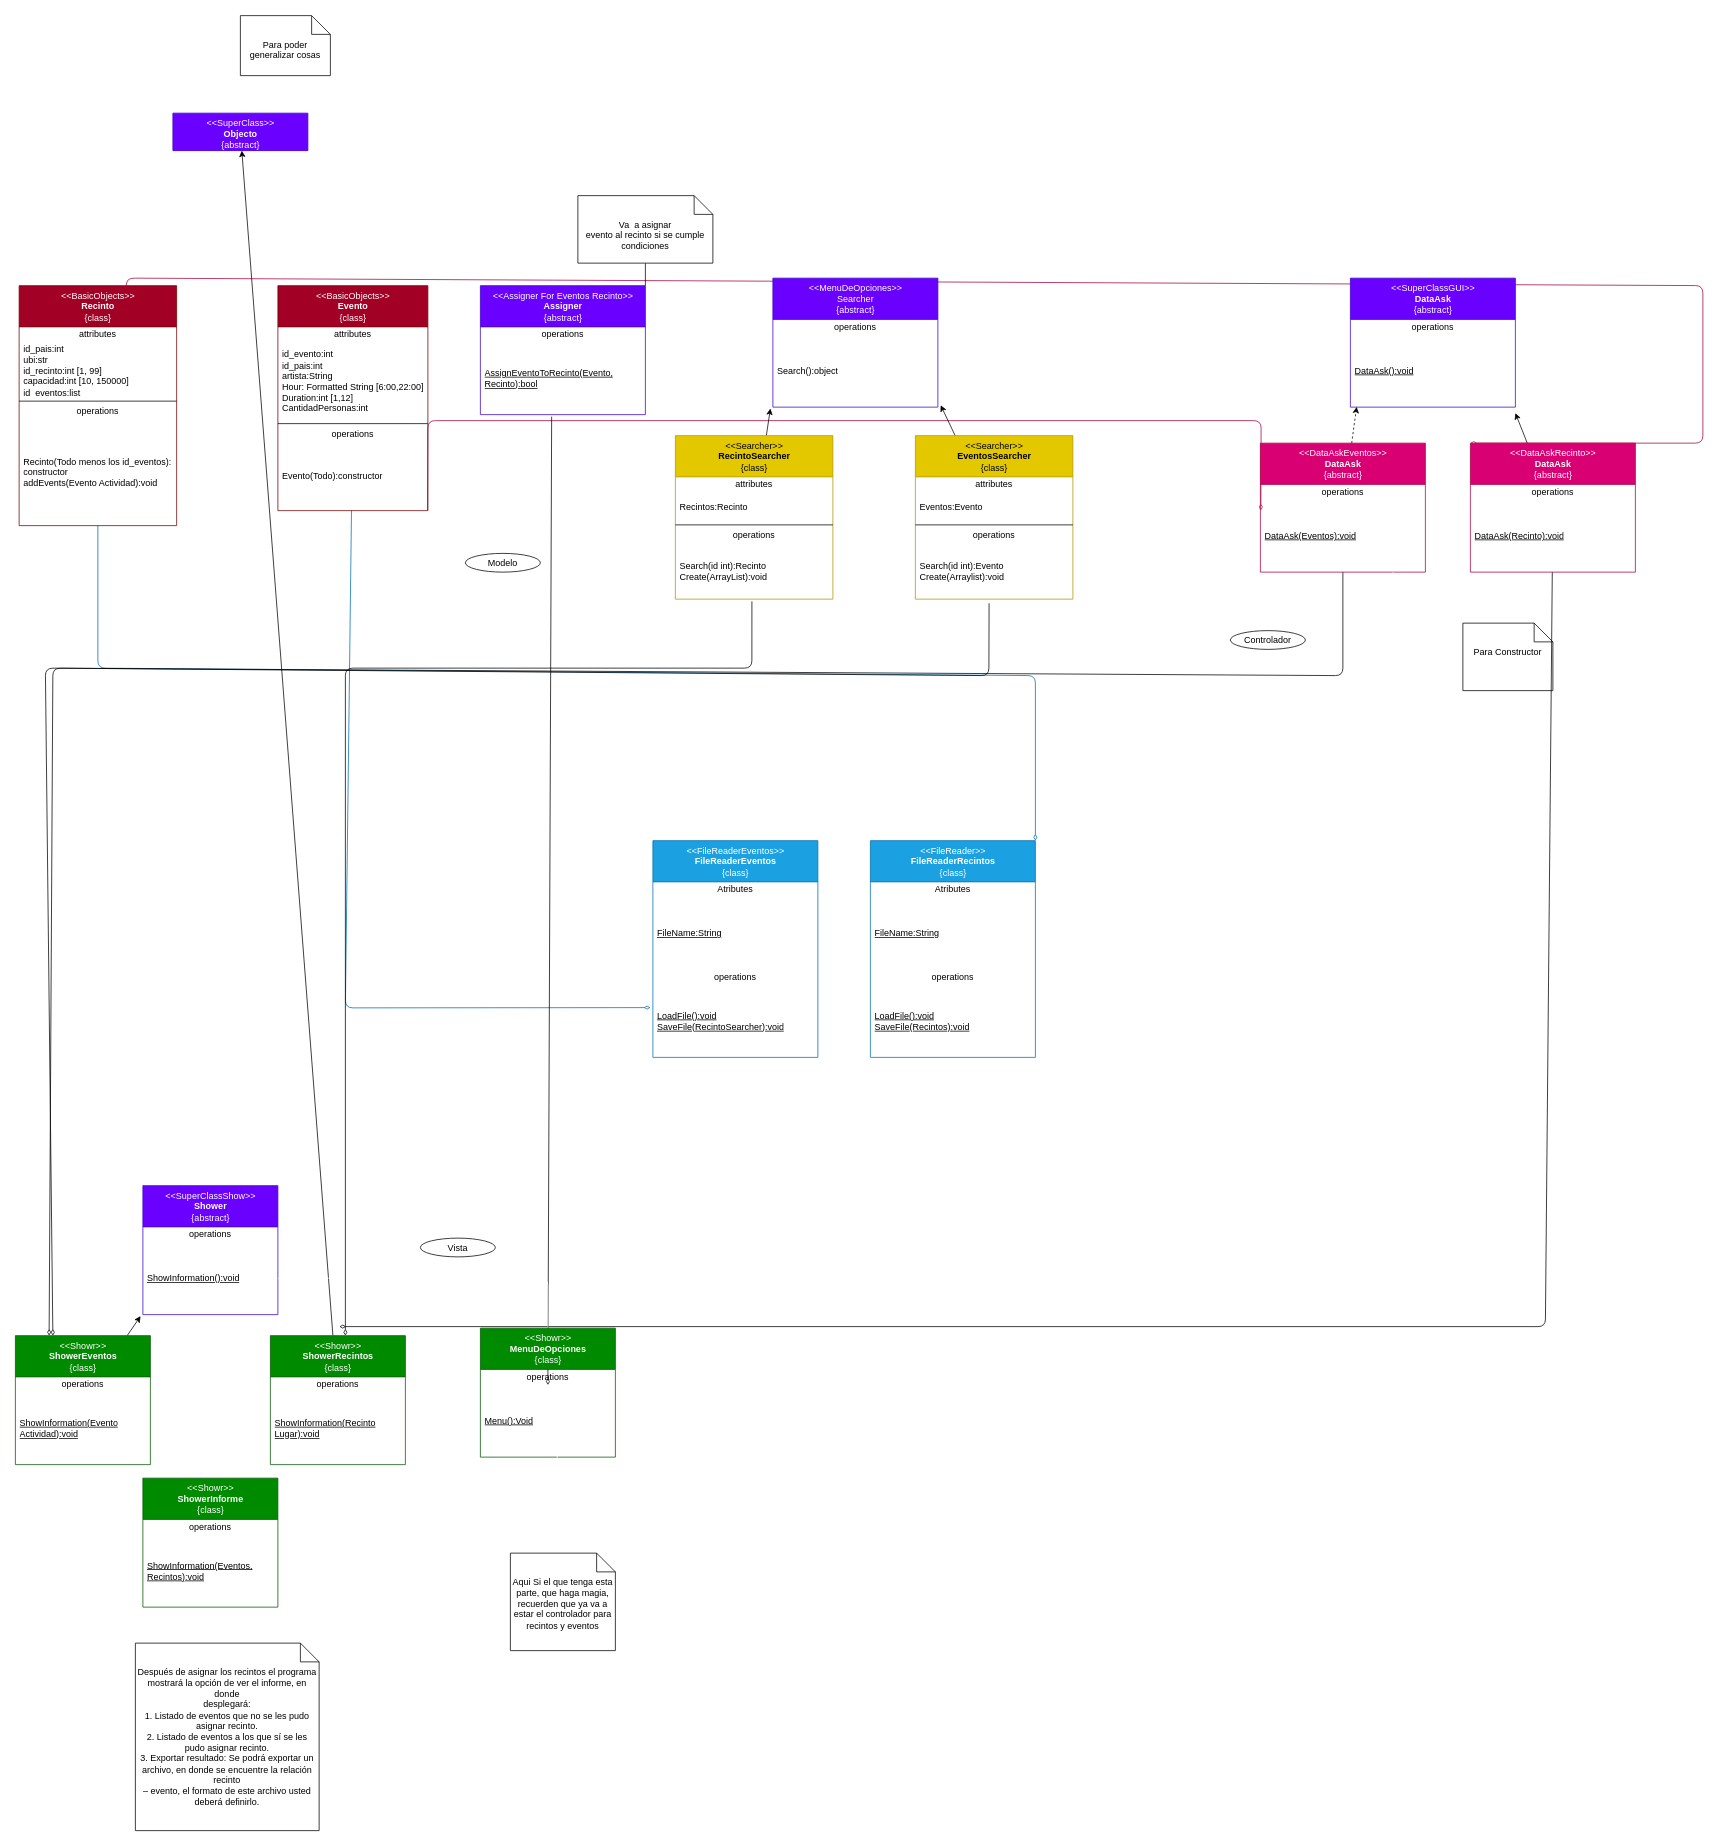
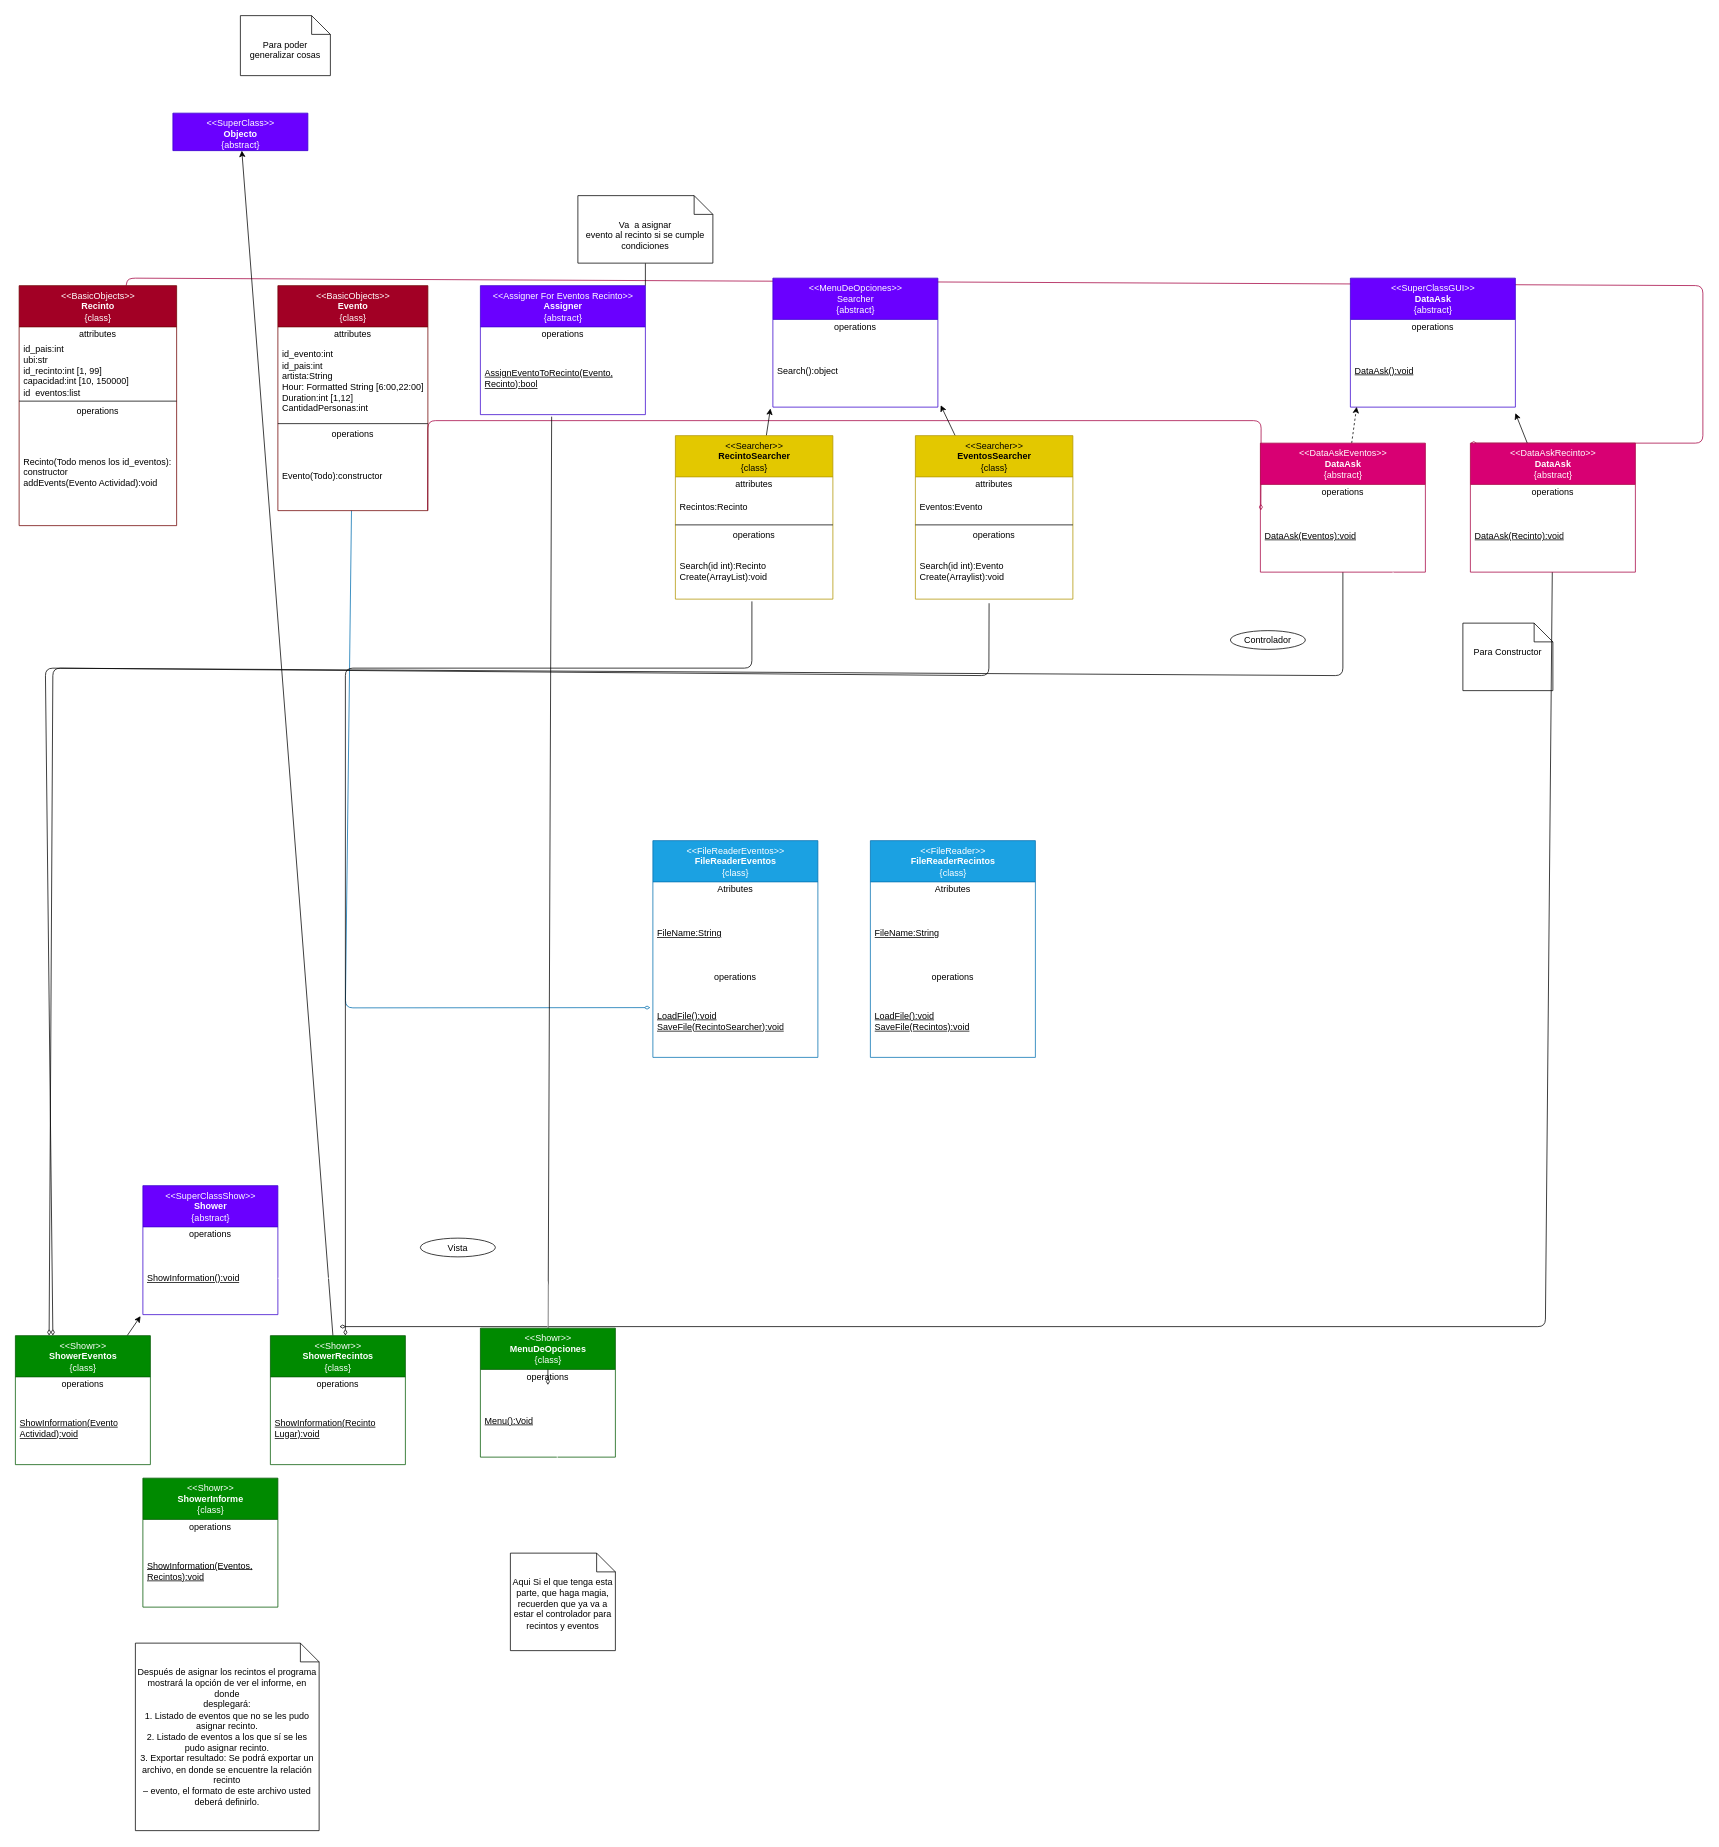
node "Modelo": removed
edge "<<BasicObjects>> Recinto {class}" -> "<<FileReader>> FileReaderRecintos {class}": removed
